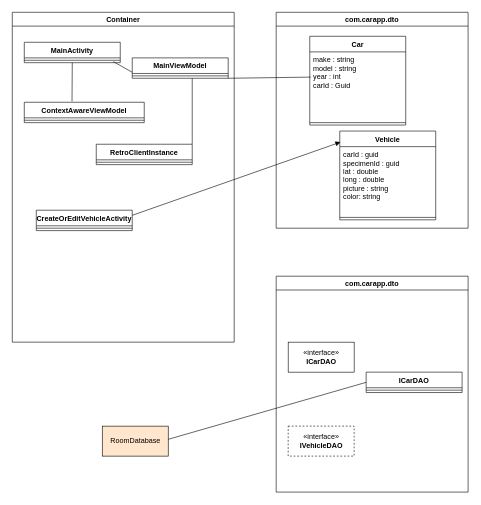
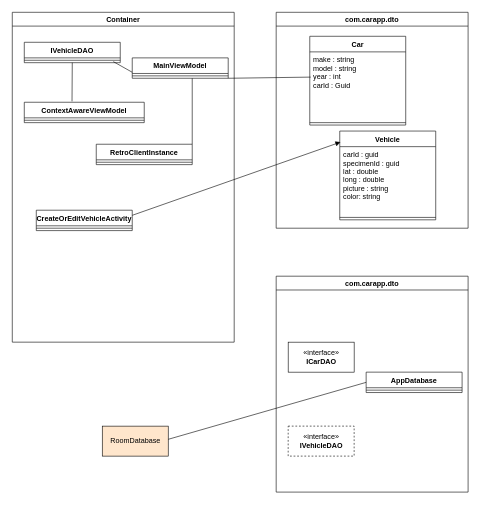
node "MainActivity": label "MainActivity" -> "IVehicleDAO"
node "ICarDAO": label "ICarDAO" -> "AppDatabase"
